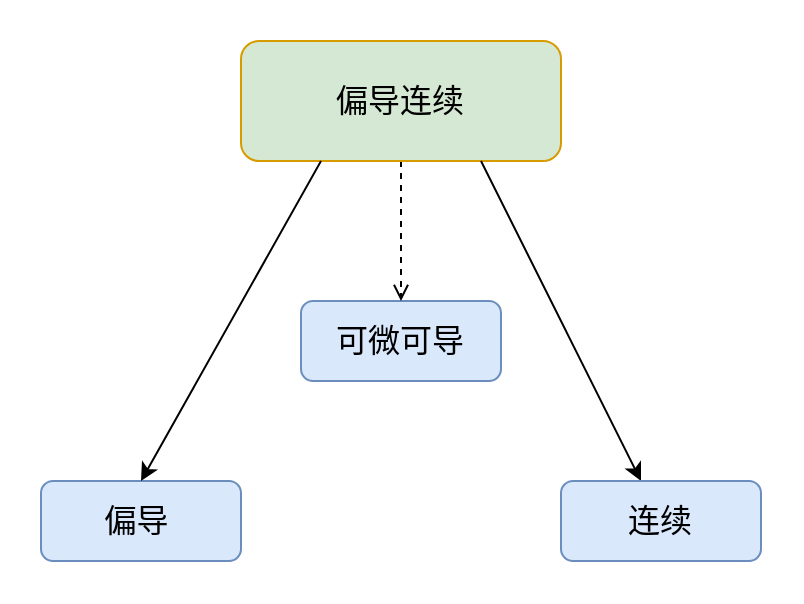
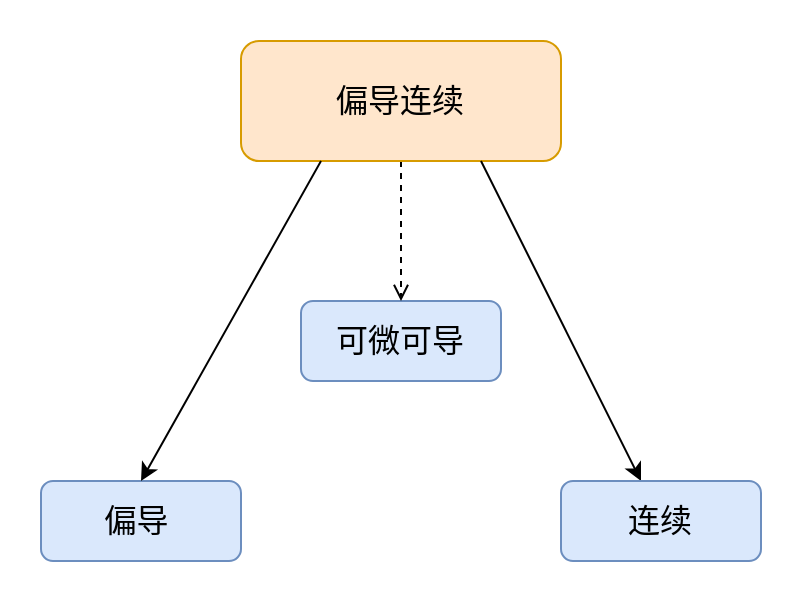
node "偏导连续": fillcolor #d5e8d4 -> #ffe6cc
